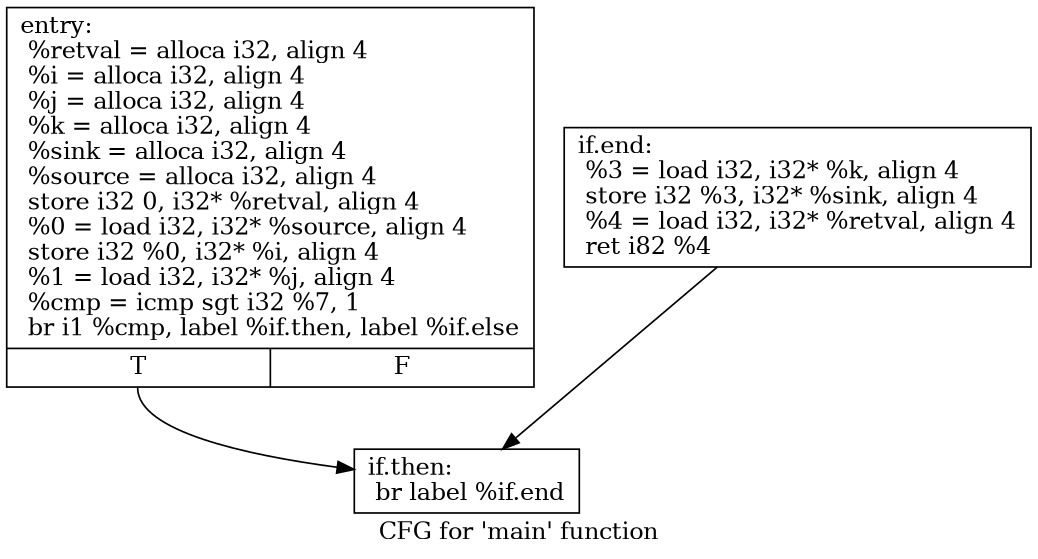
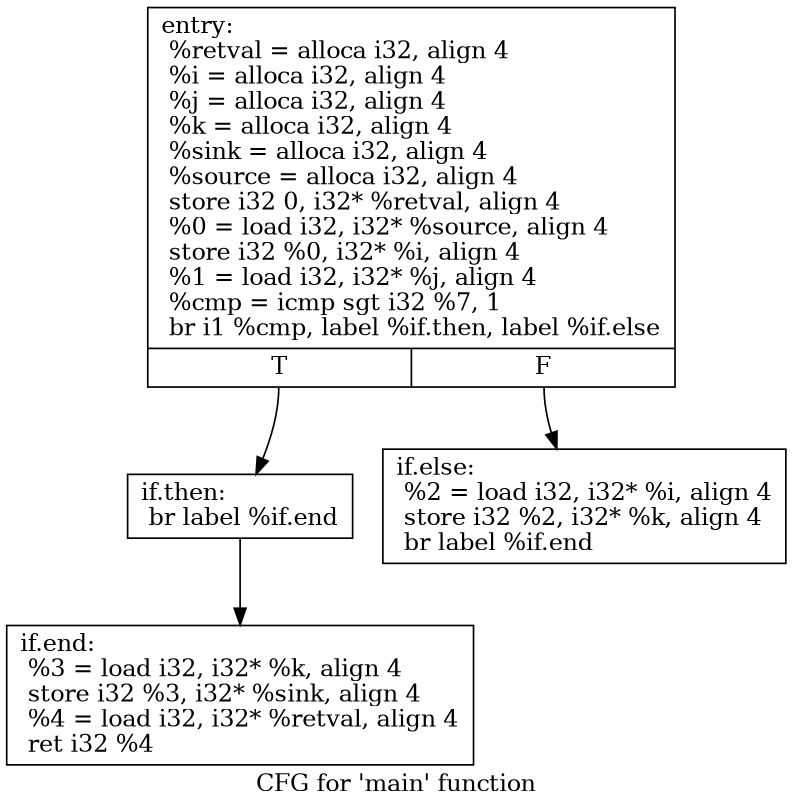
node "if.end:": text "ret i82 %4" -> "ret i32 %4"
edge "if.end:" -> "if.then:": reversed
node "if.else:": added
